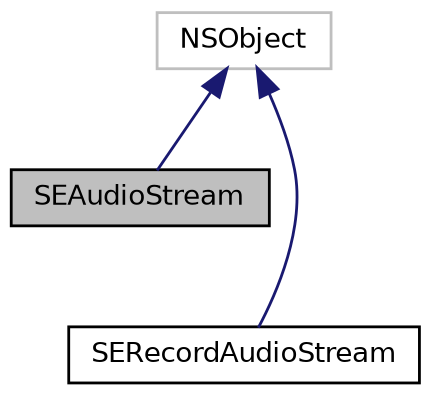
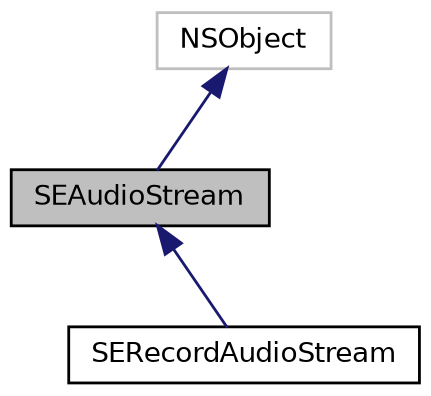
edge "SERecordAudioStream" -> "NSObject": now "SERecordAudioStream" -> "SEAudioStream"
